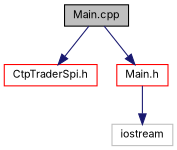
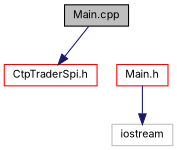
edge "Main.cpp" -> "Main.h": removed
